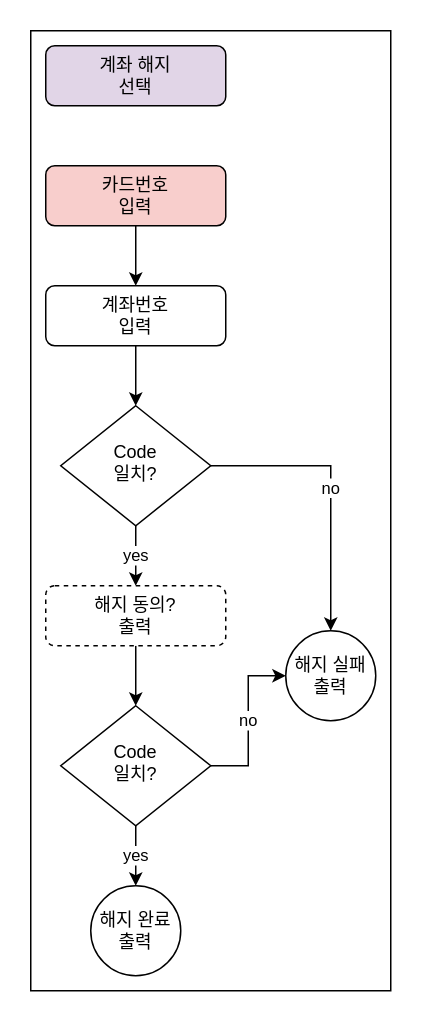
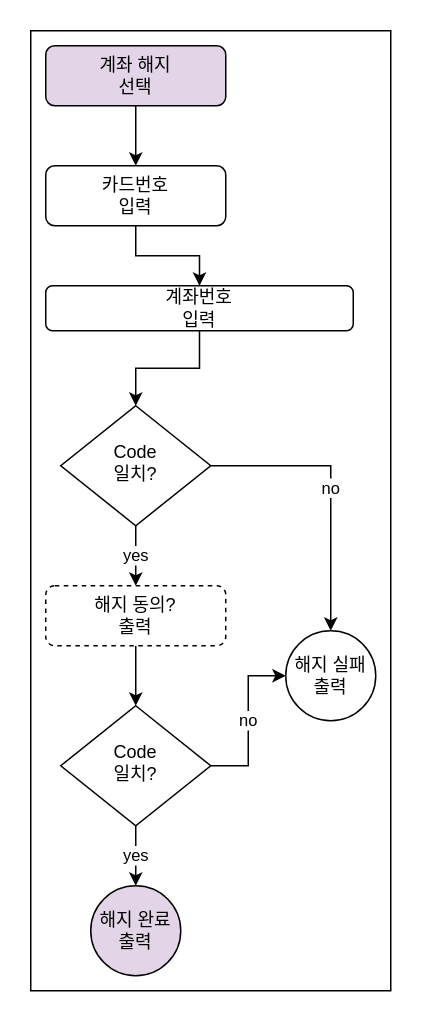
edge "계좌 해지 선택" -> "카드번호 입력": added
node "카드번호 입력": fillcolor #f8cecc -> #ffffff
node "계좌번호 입력": size 180x60 -> 308x45
node "해지 완료 출력": fillcolor #ffffff -> #e1d5e7
